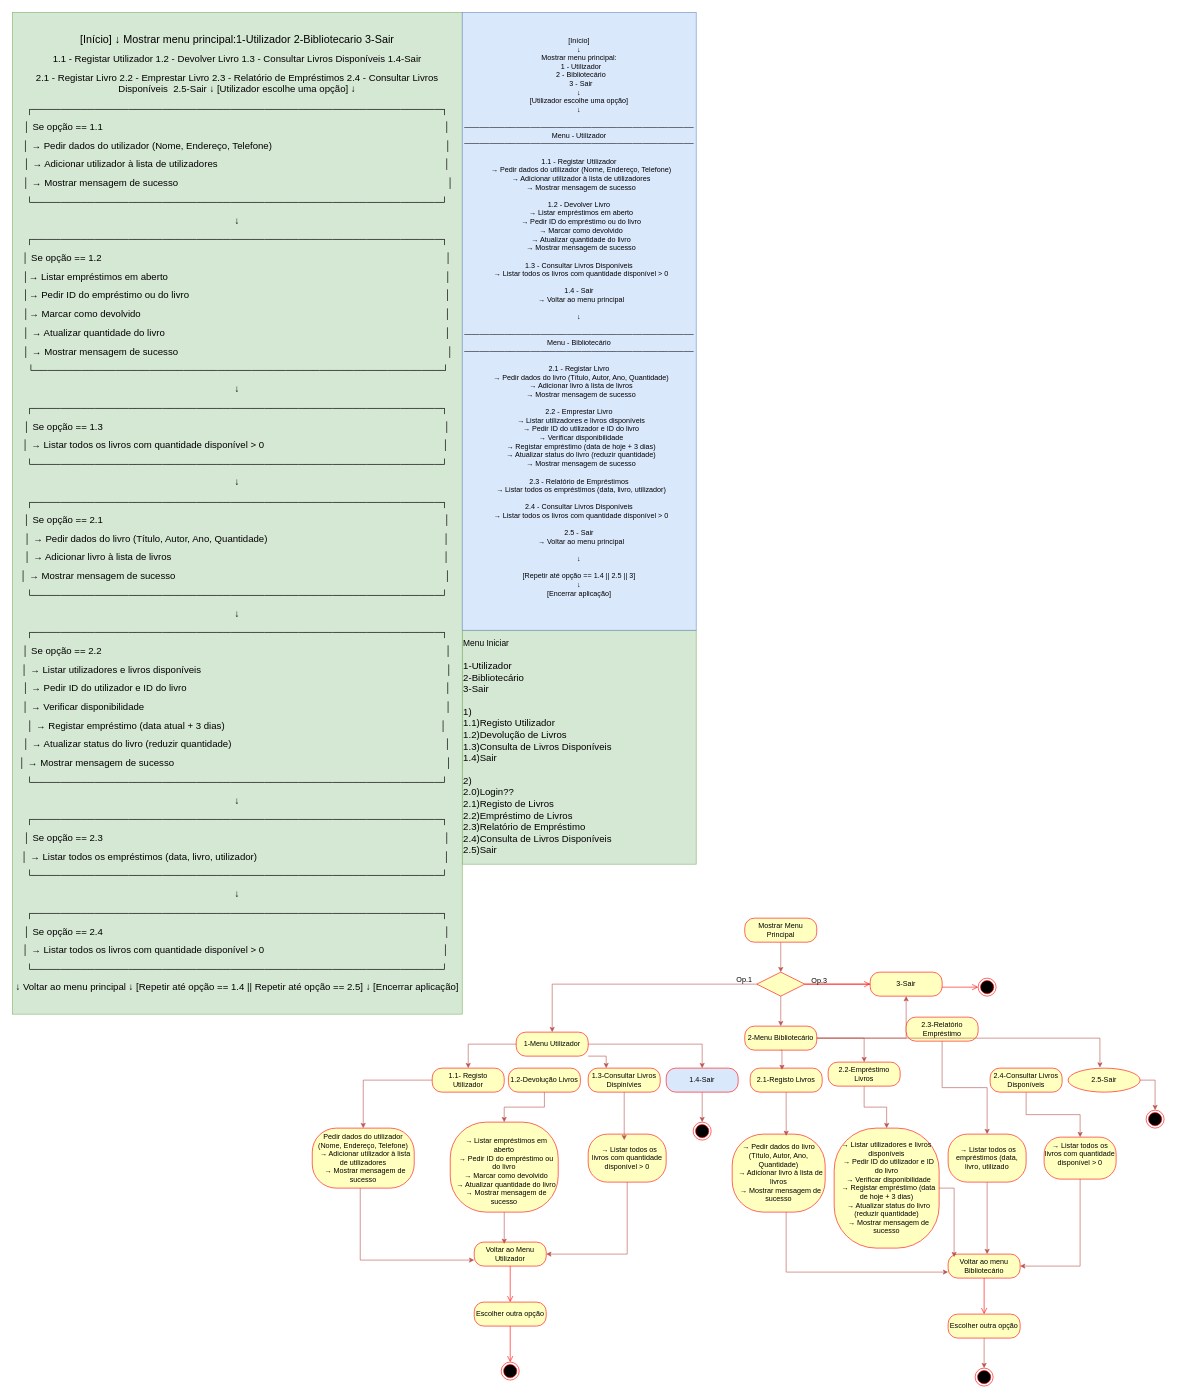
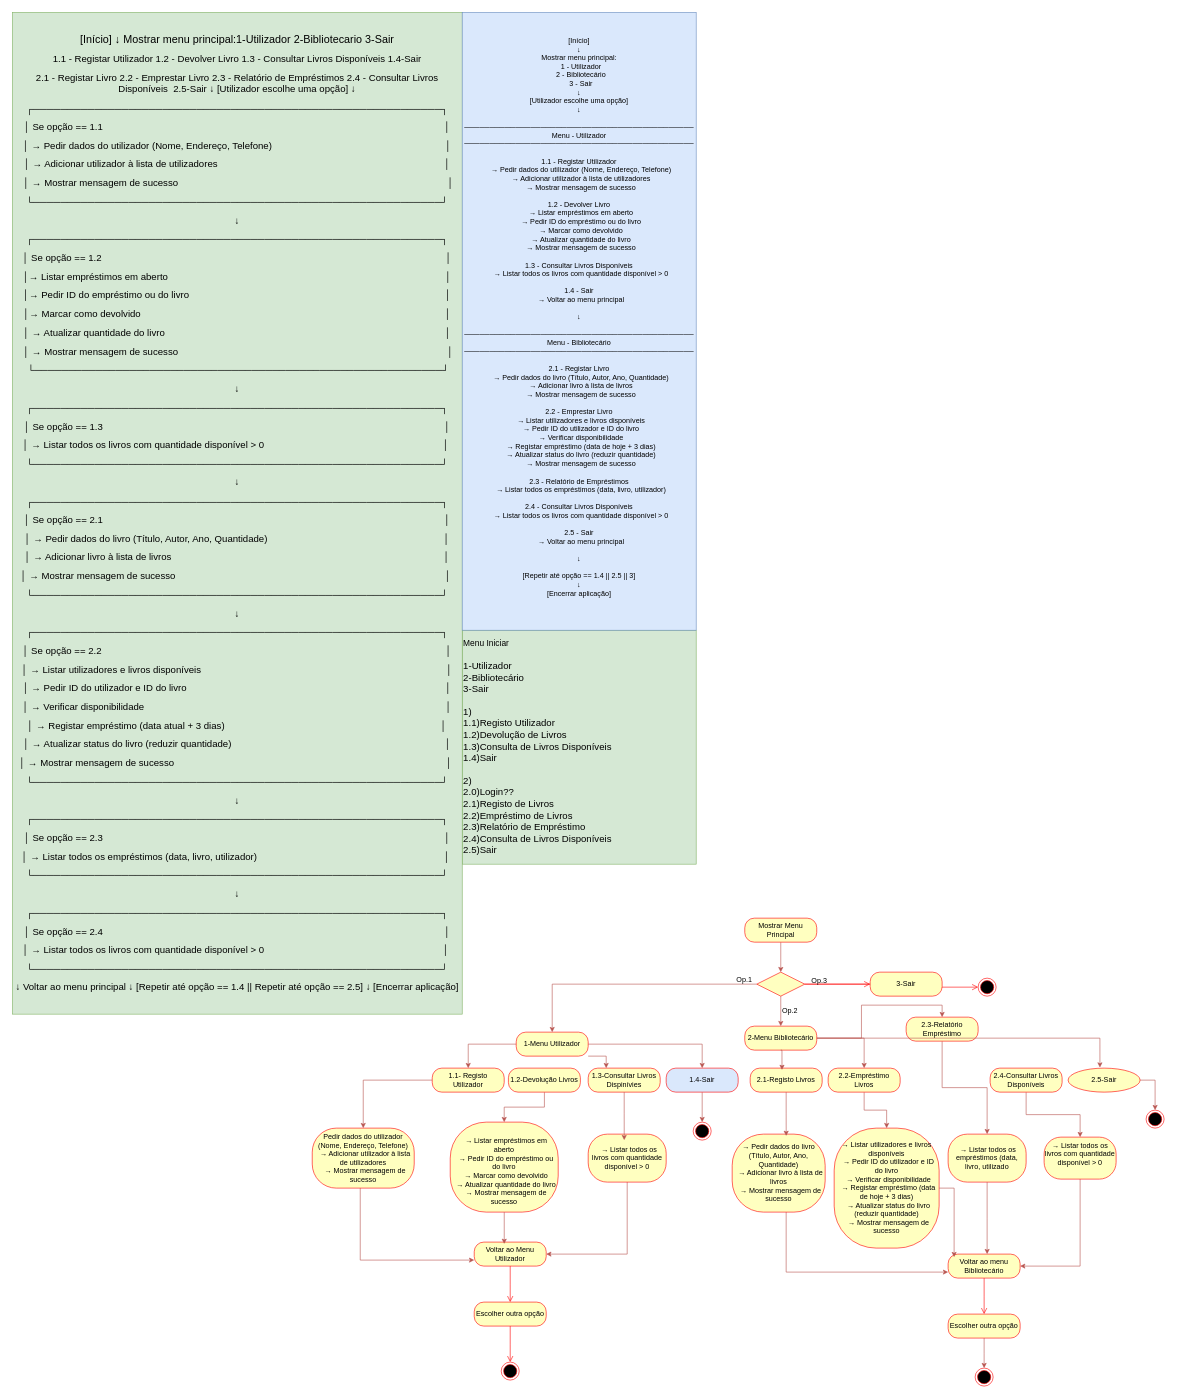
edge "2-Menu Bibliotecário" -> "3-Sair": now "2-Menu Bibliotecário" -> "2.3-Relatório Empréstimo"
node "Op.2": added
node "2.2-Empréstimo Livros": moved (864, 1074) -> (864, 1080)
